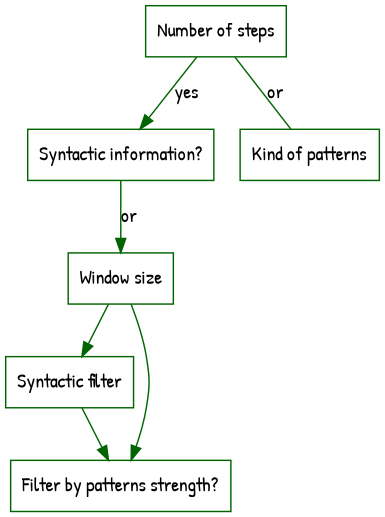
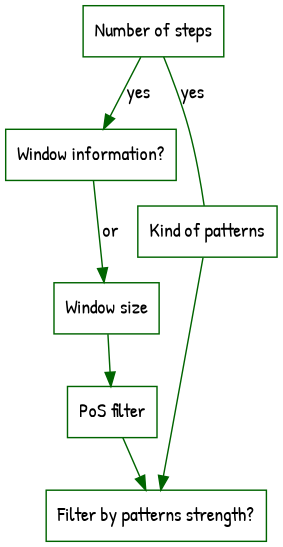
edge "Number of steps" -- "Kind of patterns": label "or" -> "yes"
node "Syntactic information?": label "Syntactic information?" -> "Window information?"
edge "Window size" -> "Filter by patterns strength?": now "Kind of patterns" -> "Filter by patterns strength?"
node "Syntactic filter": label "Syntactic filter" -> "PoS filter"
